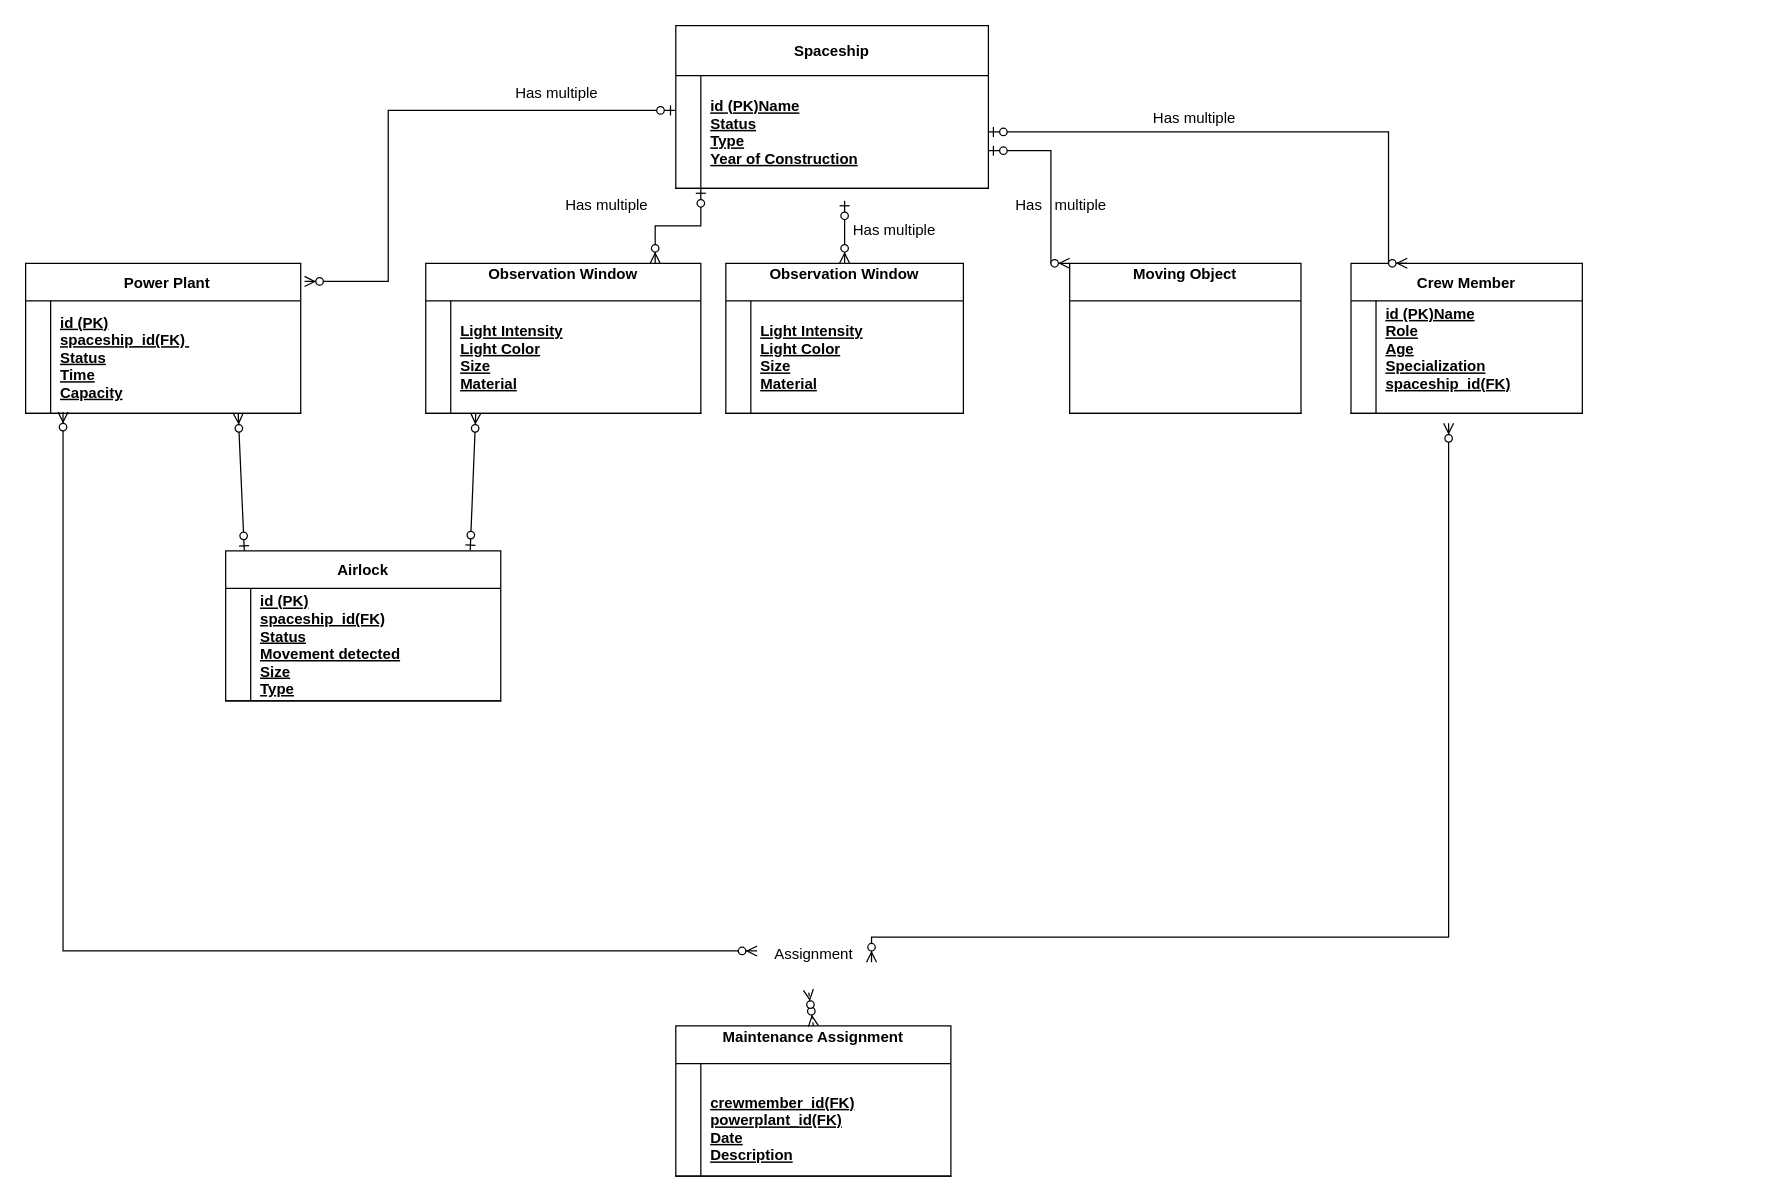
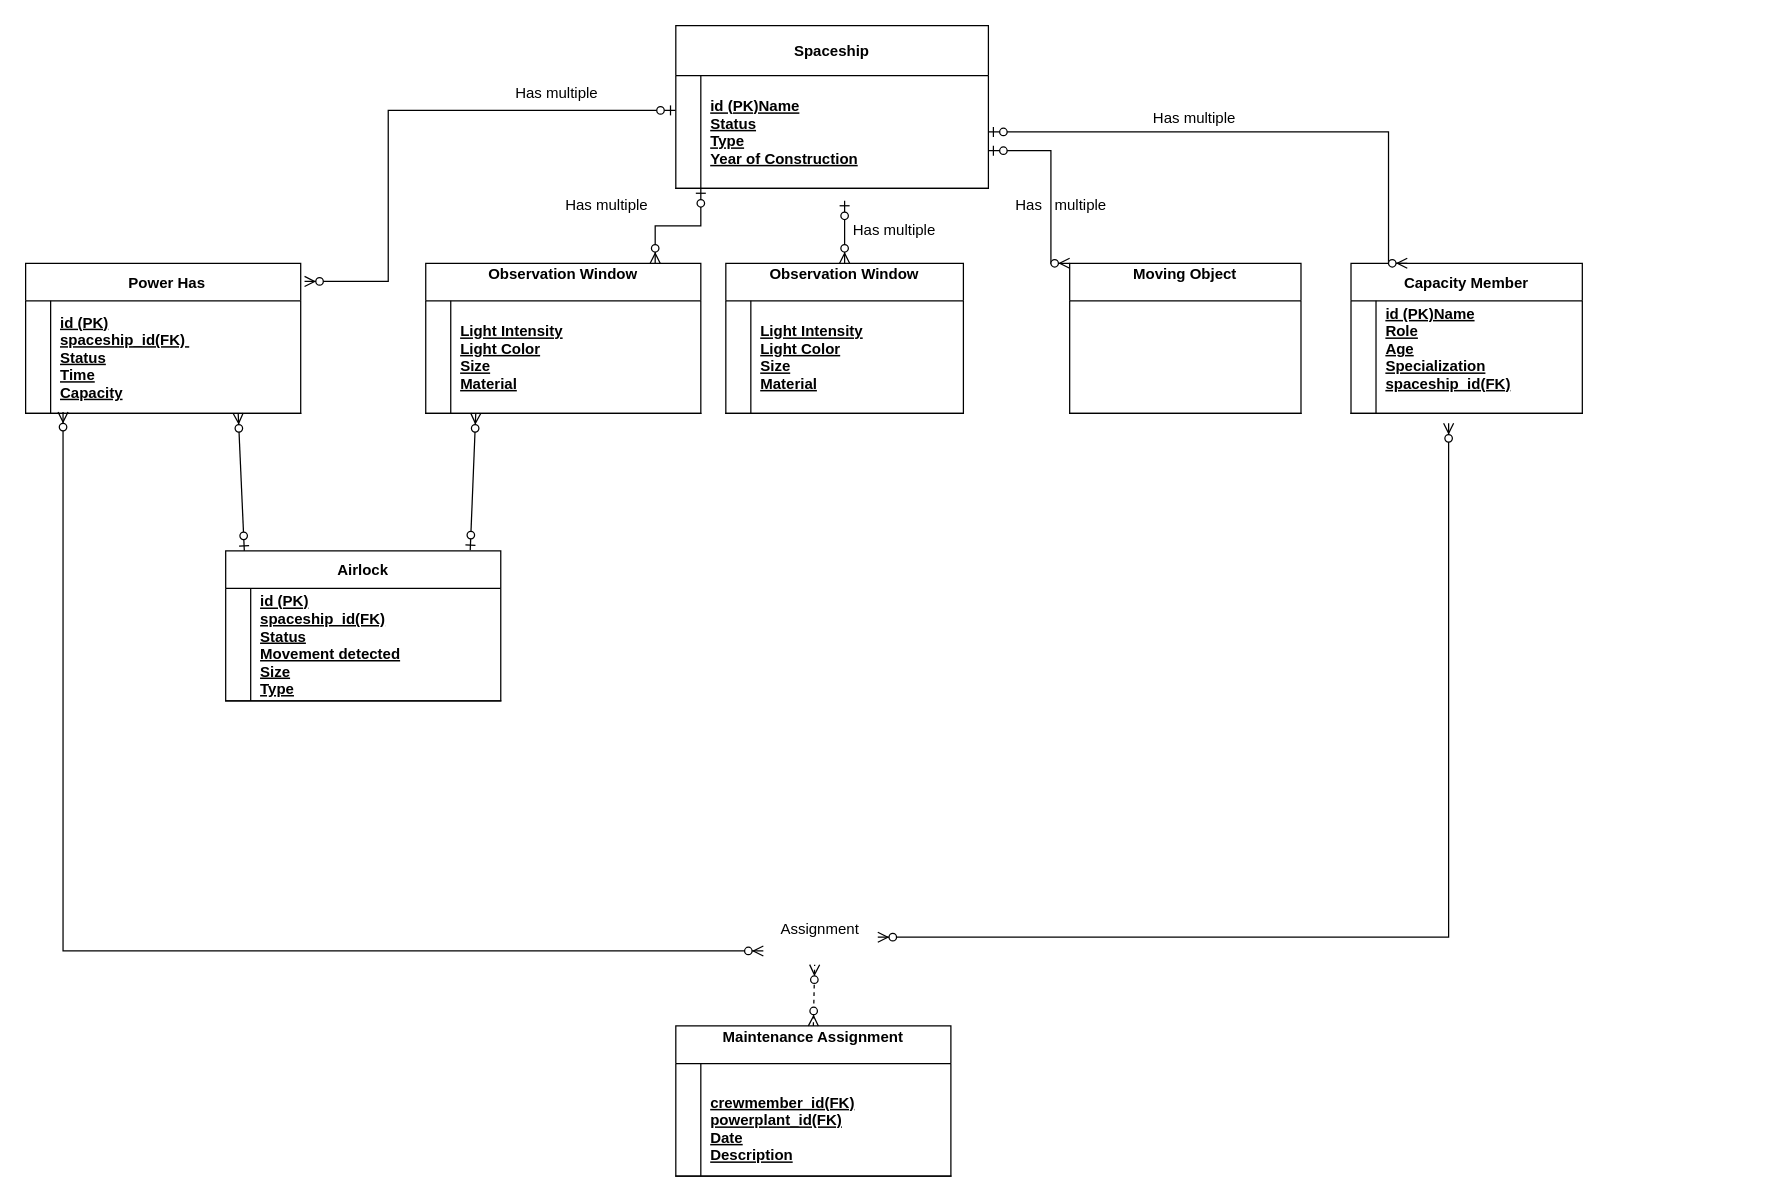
node "Power Plant": label "Power Plant" -> "Power Has"
node "Crew Member": label "Crew Member" -> "Capacity Member"
node "Assignment": moved (813, 963) -> (819, 938)
